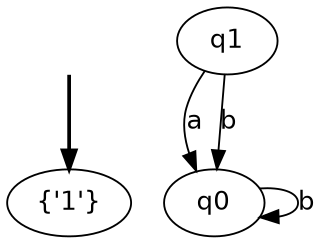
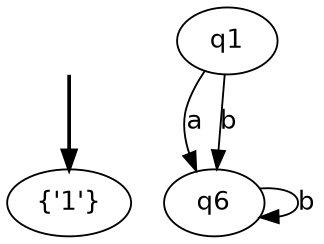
node "q0": label "q0" -> "q6"
